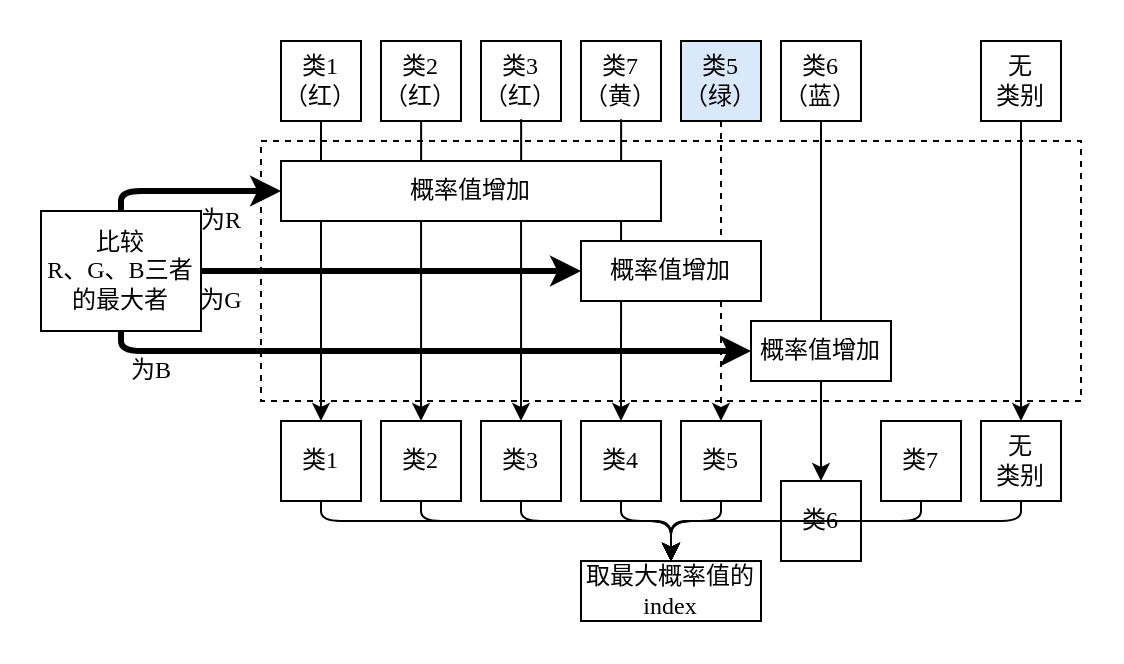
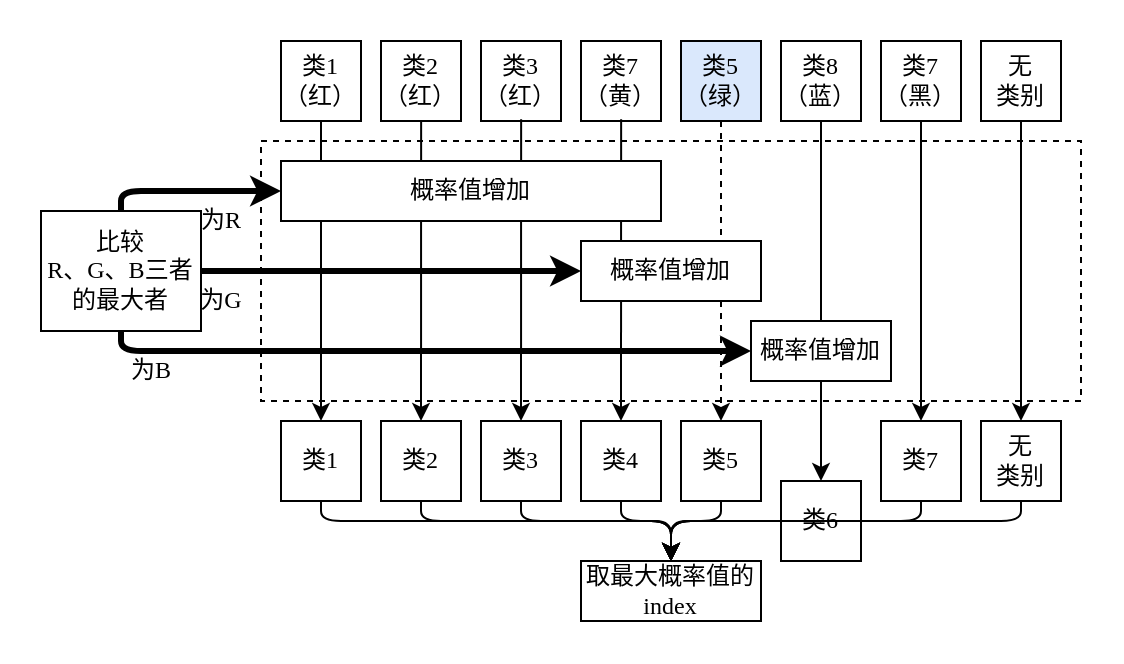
node "类6 （蓝）": label "类6 （蓝）" -> "类8 （蓝）"
node "类7 （黑）": added
edge "类7 （黑）" -> "类7": added
